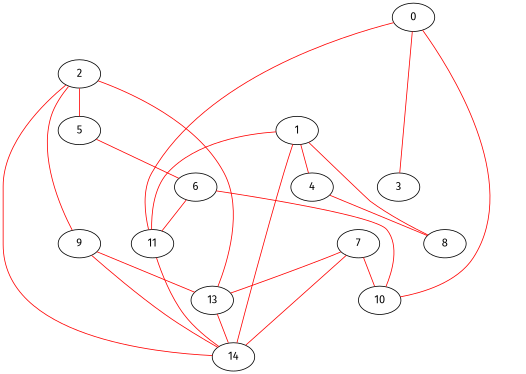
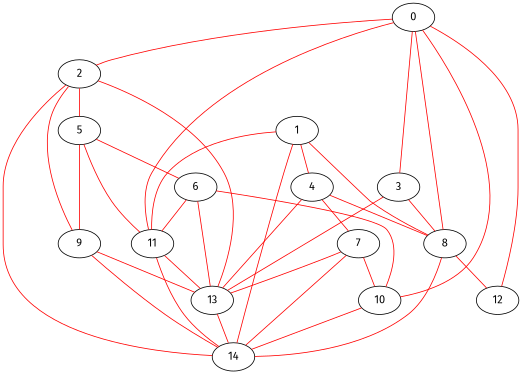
edge "0" -- "2": added
edge "0" -- "8": added
edge "5" -- "9": added
edge "5" -- "11": added
edge "3" -- "8": added
edge "4" -- "7": added
edge "6" -- "13": added
edge "3" -- "13": added
edge "4" -- "13": added
edge "11" -- "13": added
node "12": added
edge "10" -- "14": added
edge "8" -- "14": added
